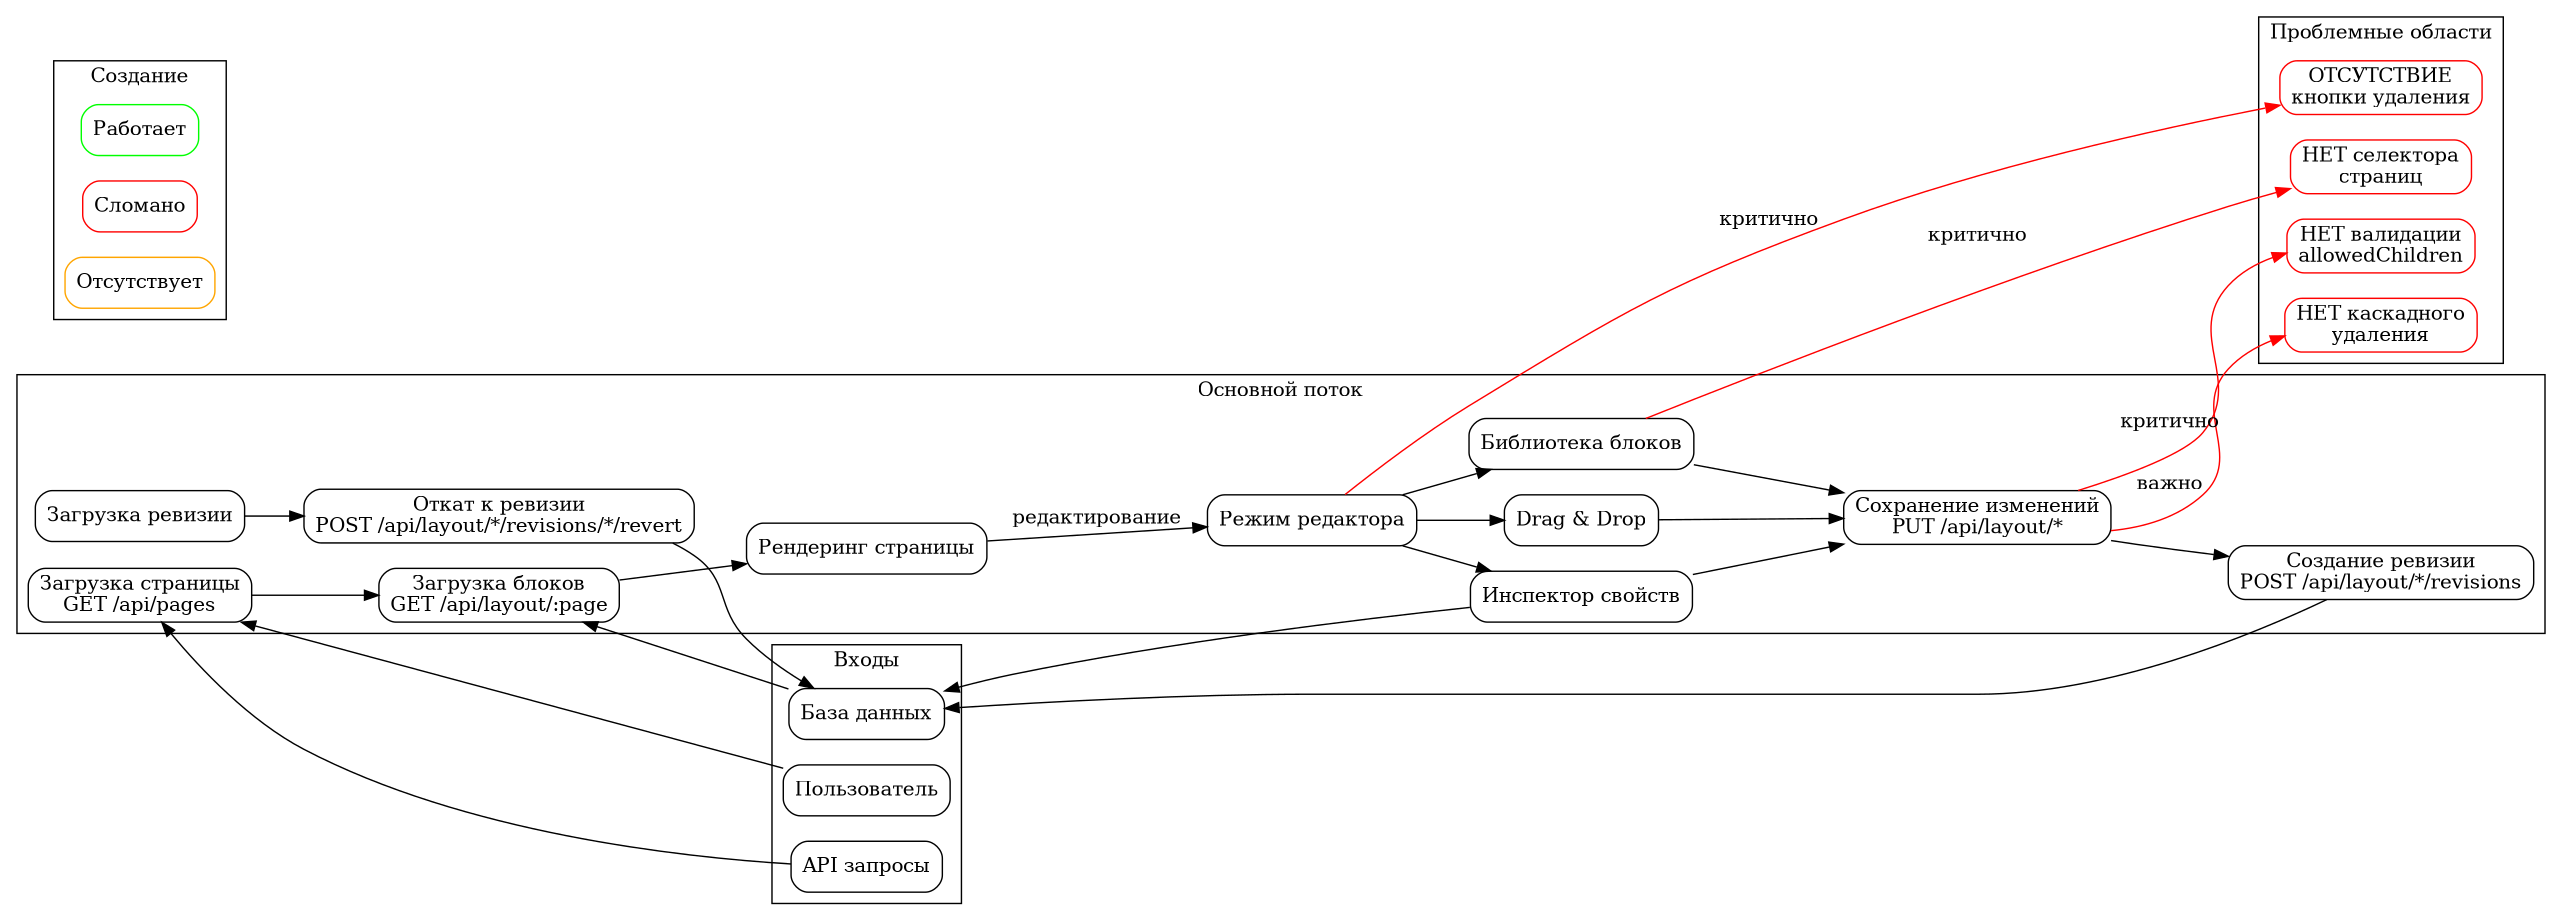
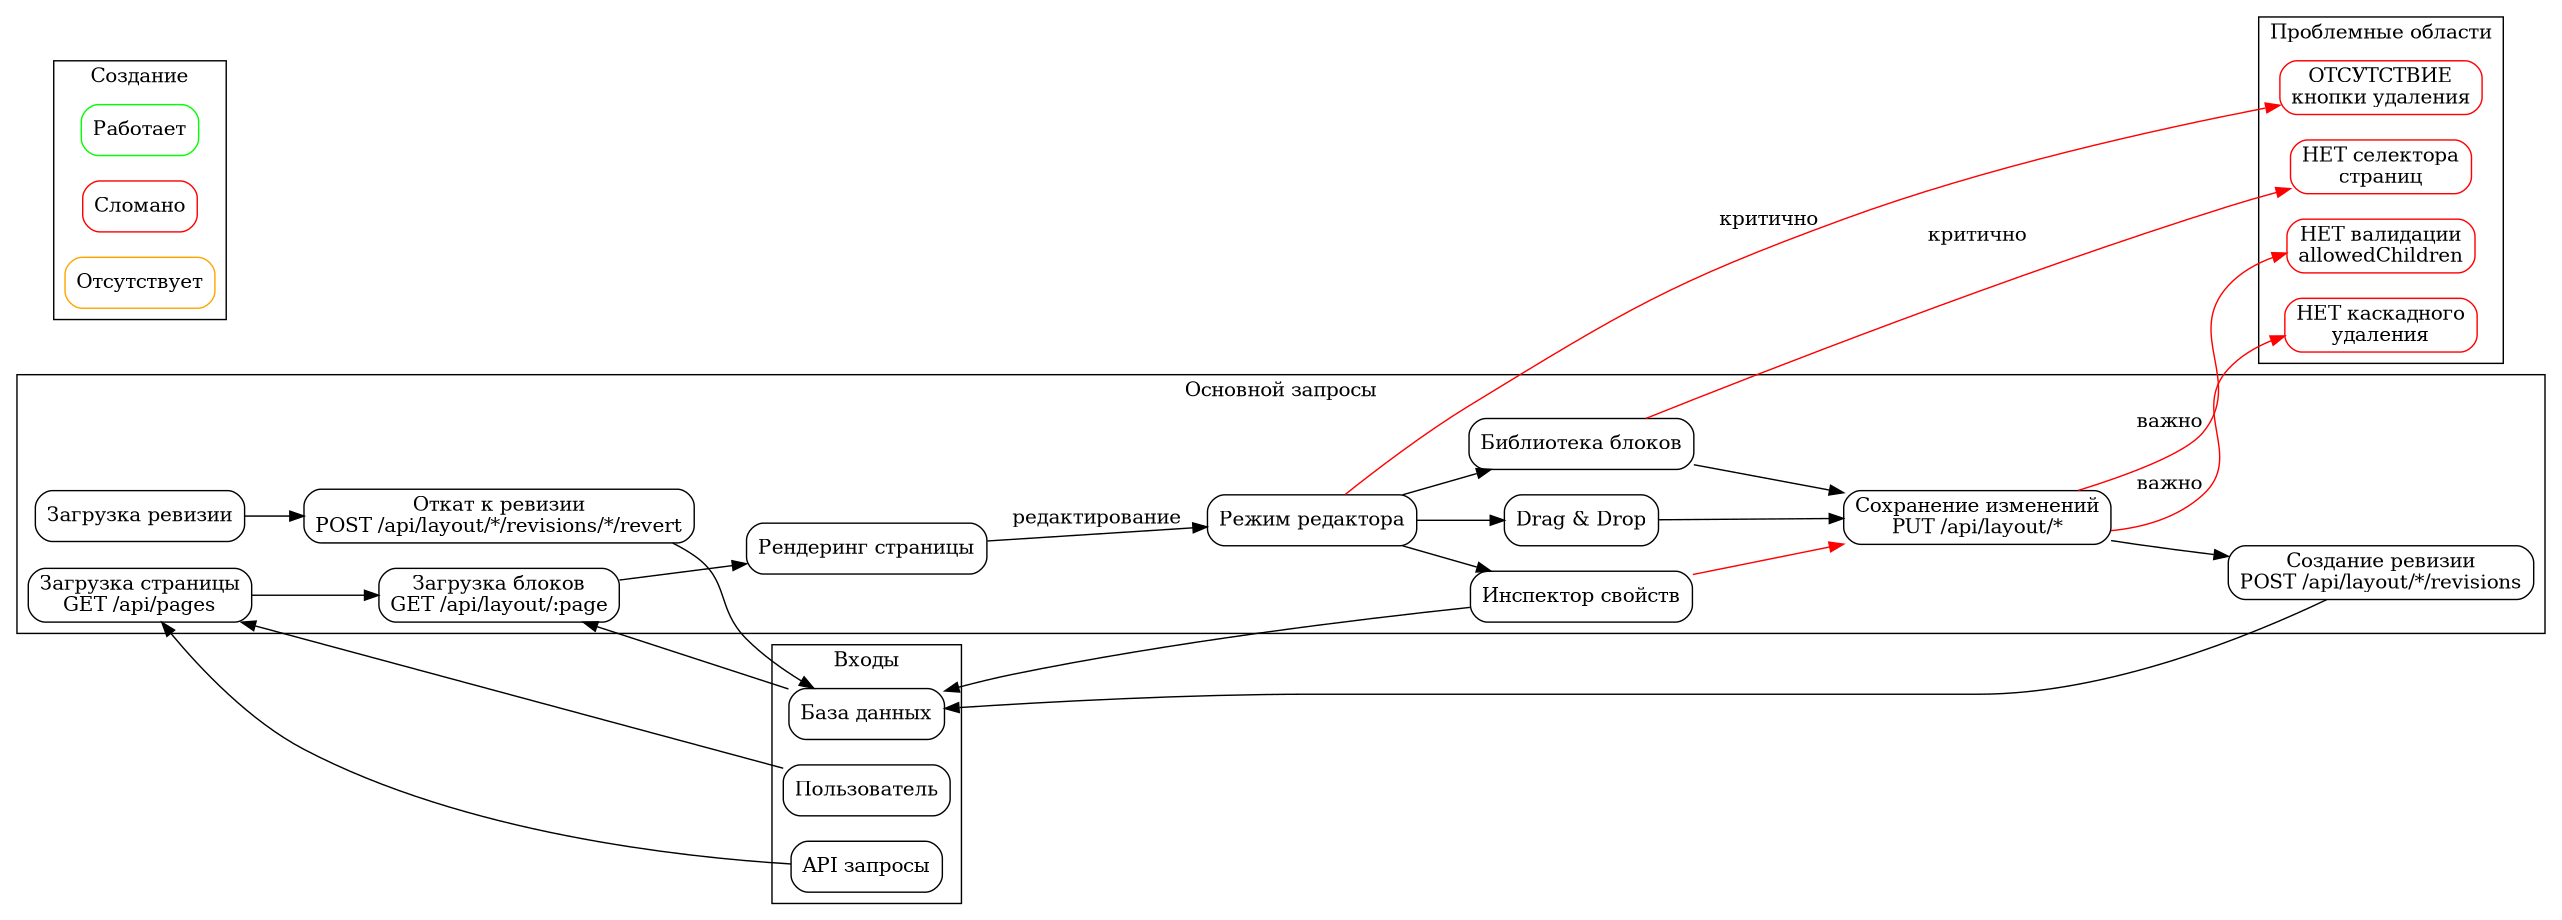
cluster "Основной поток": label "Основной поток" -> "Основной запросы"
edge "Сохранение изменений PUT /api/layout/*" -> "НЕТ валидации allowedChildren": label "критично" -> "важно"
edge "Инспектор свойств" -> "Сохранение изменений PUT /api/layout/*": color black -> red
